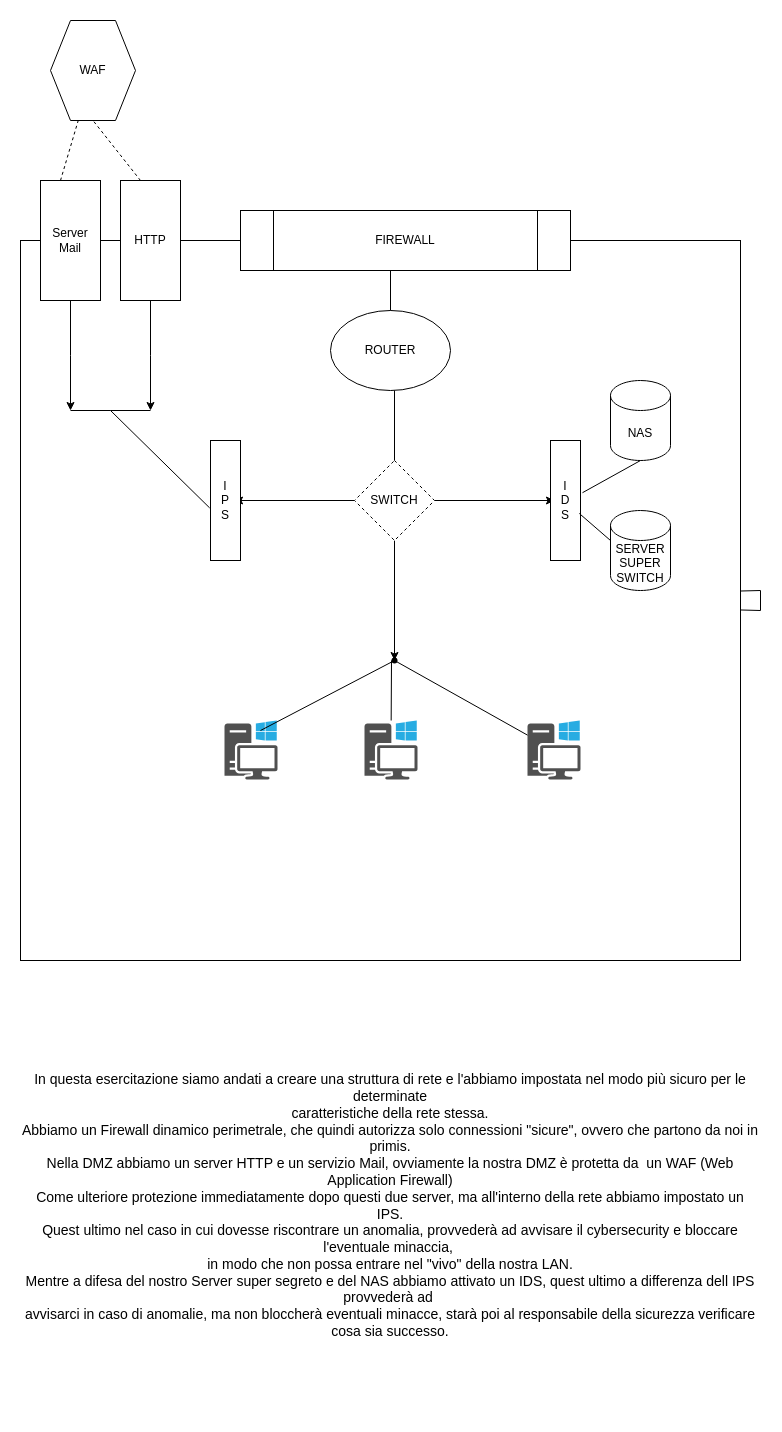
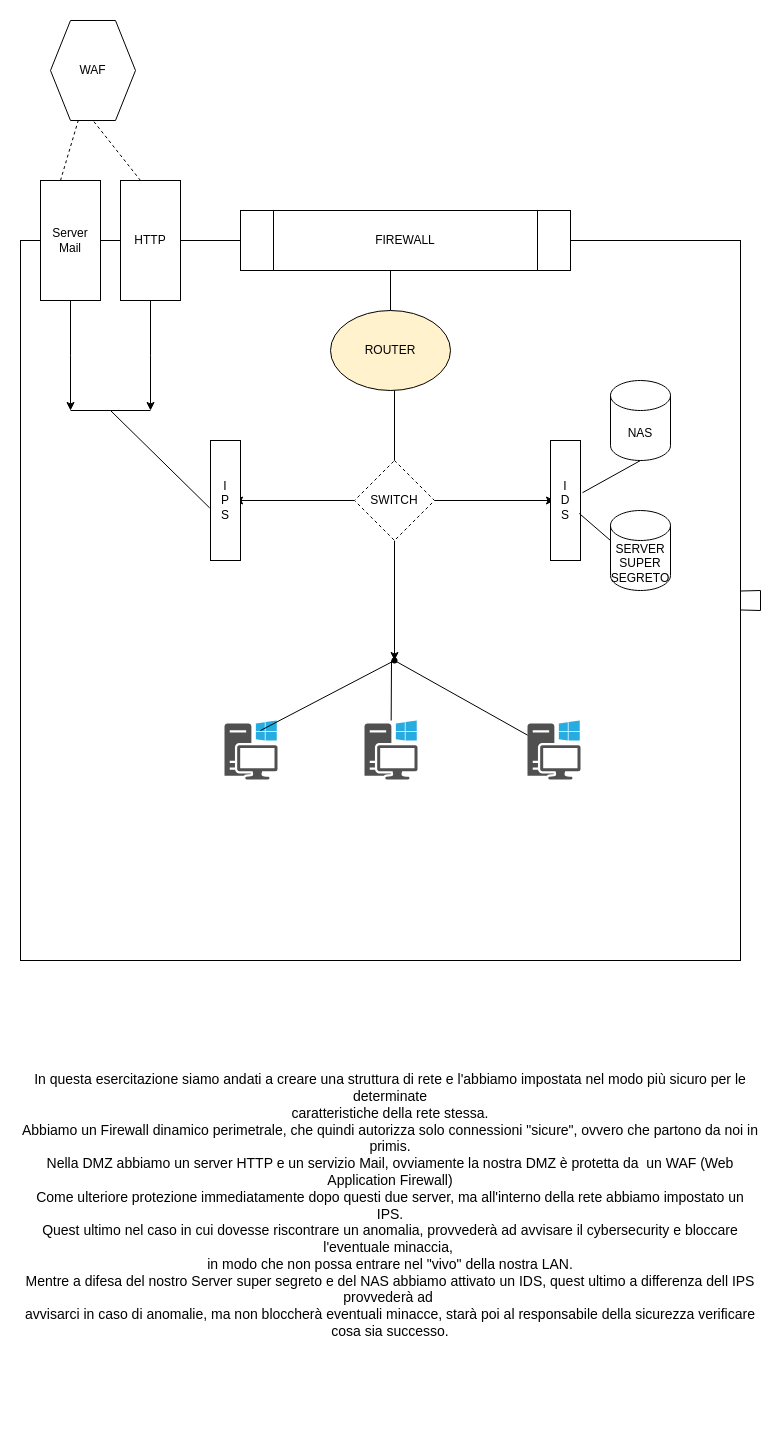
node "ROUTER": fillcolor #ffffff -> #fff2cc
node "SERVER SUPER SWITCH": label "SERVER SUPER SWITCH" -> "SERVER SUPER SEGRETO"
